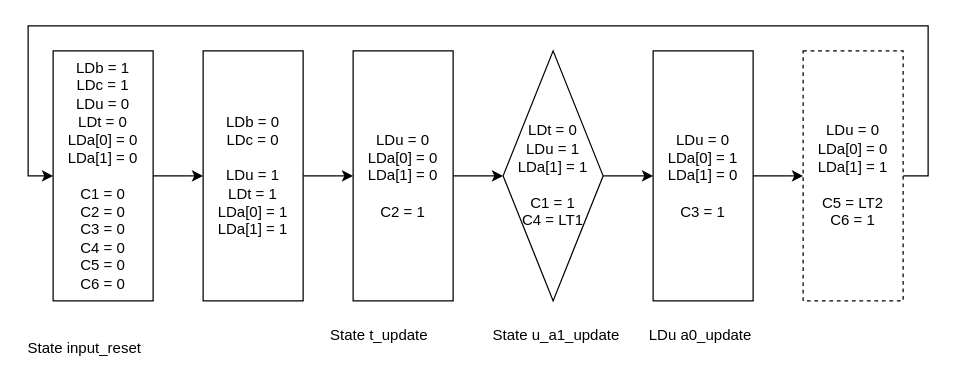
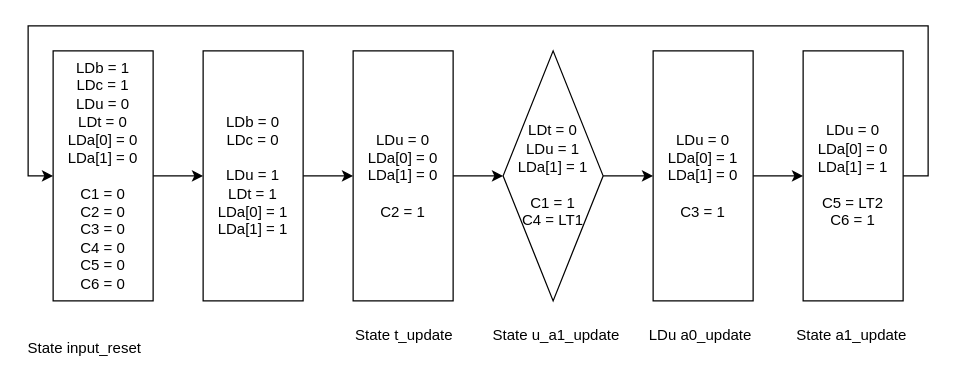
node "LDu = 0 LDa[0] = 0 LDa[1] = 1 C5 = LT2 C6 = 1": style dashed -> solid
node "State t_update": moved (384, 336) -> (409, 336)
node "State a1_update": added
